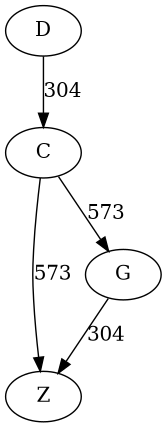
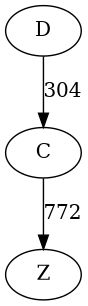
edge "C" -> "Z": label "573" -> "772"
node "G": removed
